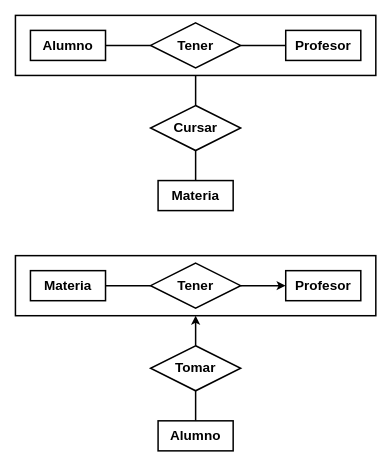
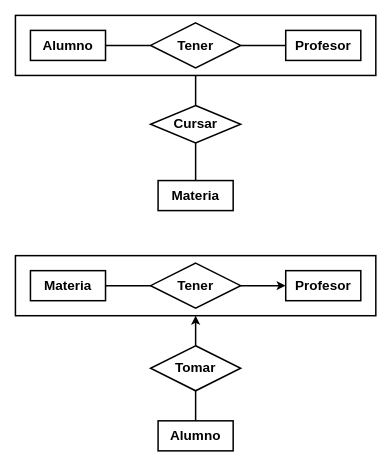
node "Cursar": size 90x45 -> 90x38
